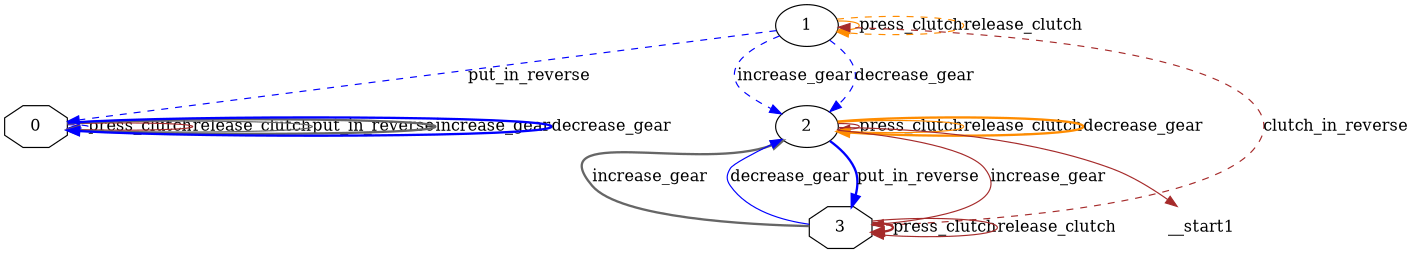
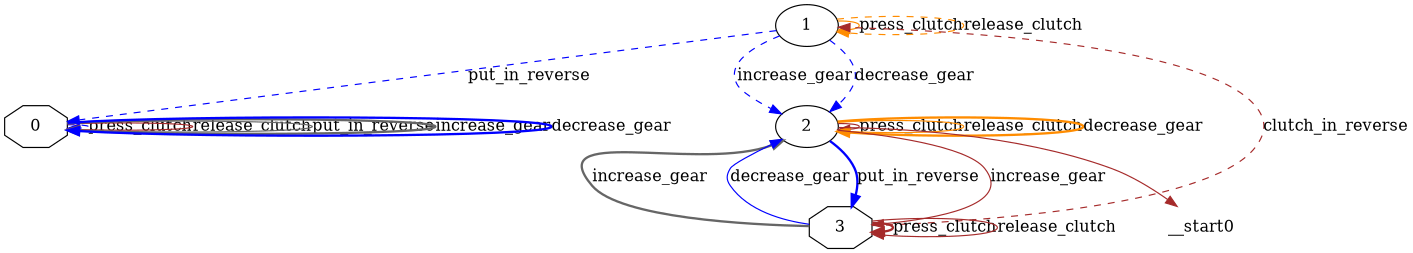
node "__start1": label "__start1" -> "__start0"
